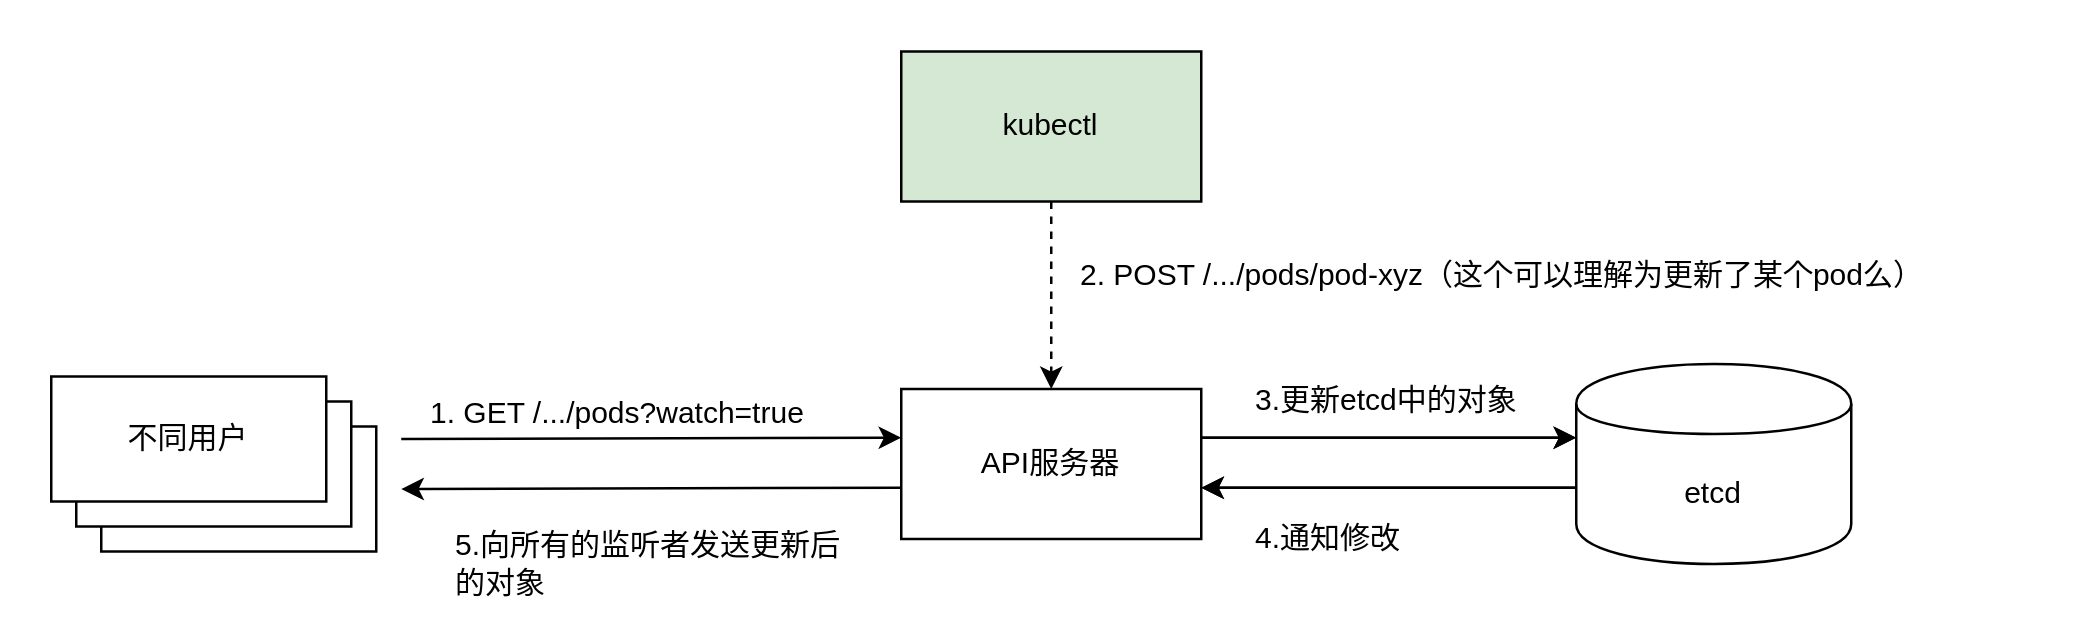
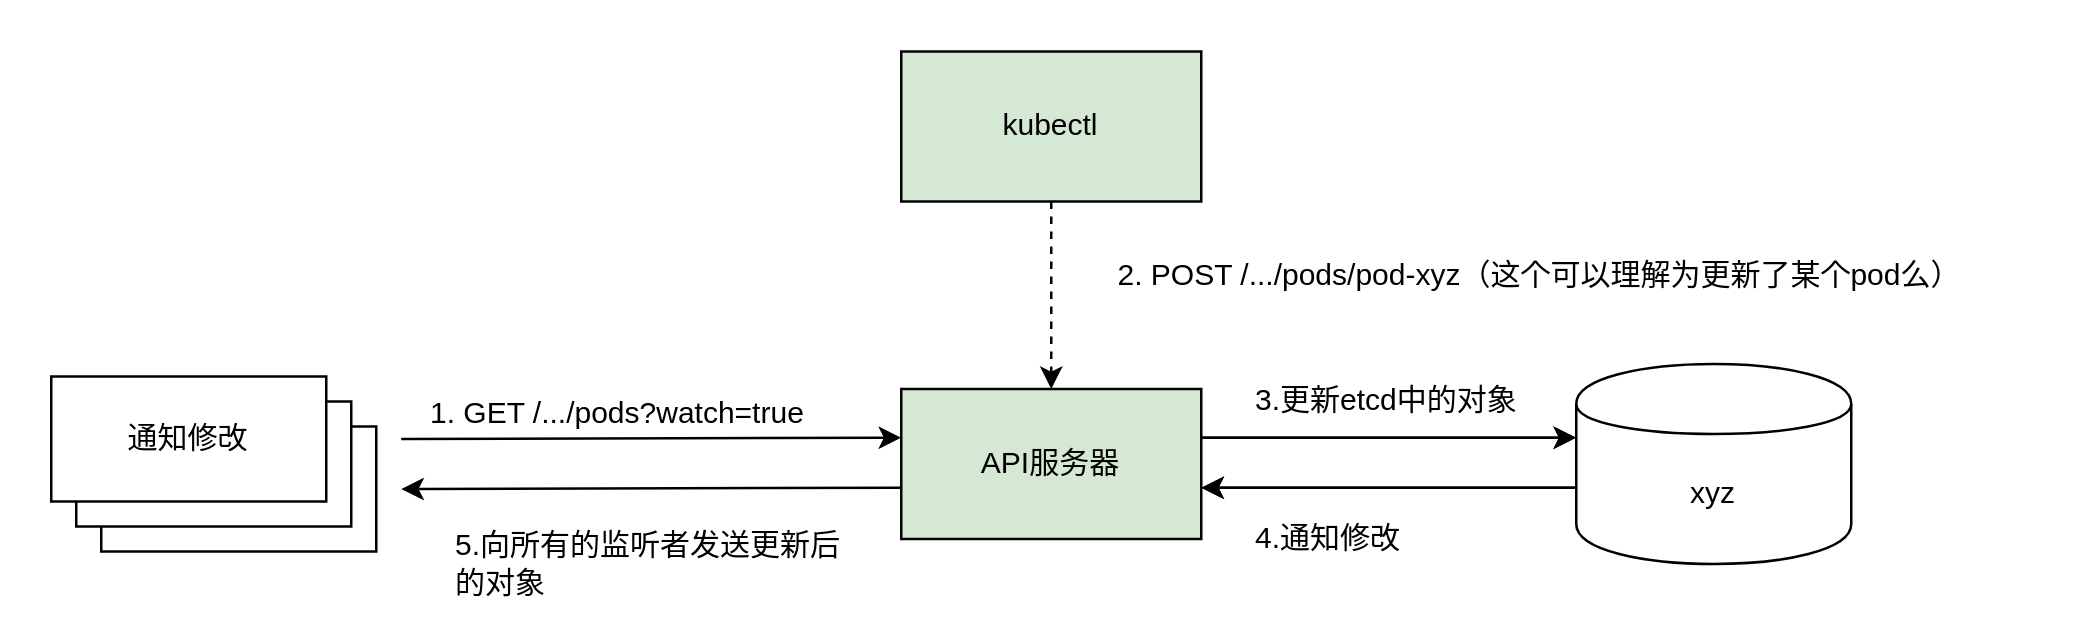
node "2. POST /.../pods/pod-xyz（这个可以理解为更新了某个pod么）": moved (1551, 276) -> (1589, 276)
node "不同用户": label "不同用户" -> "通知修改"
node "API服务器": fillcolor #ffffff -> #d5e8d4
node "etcd": label "etcd" -> "xyz"
